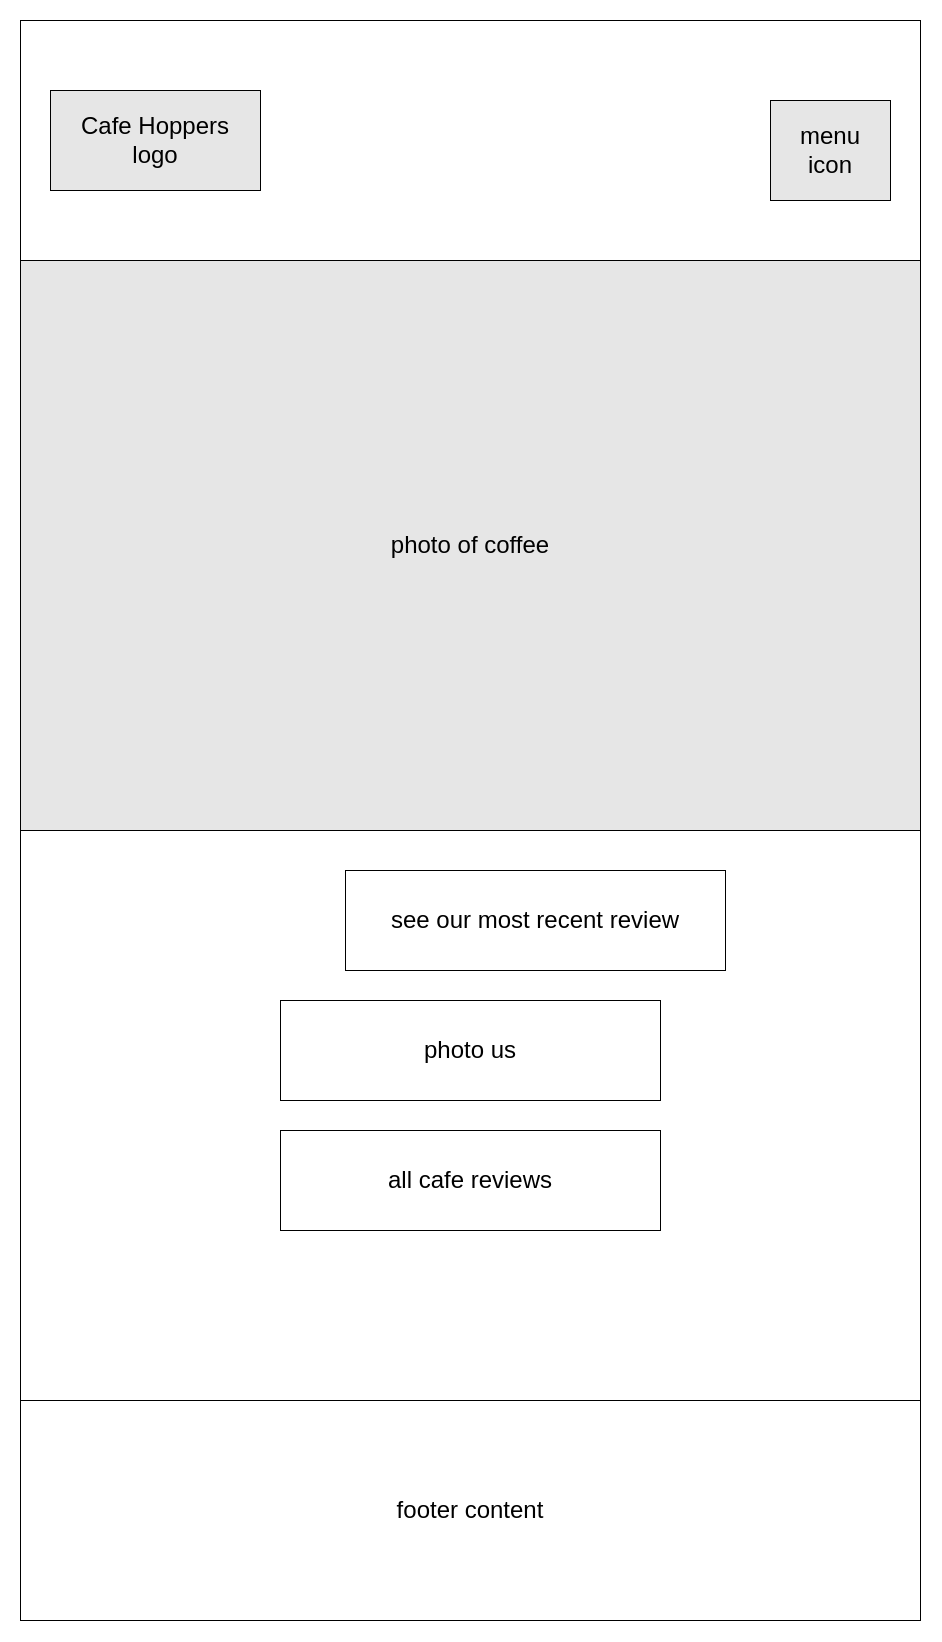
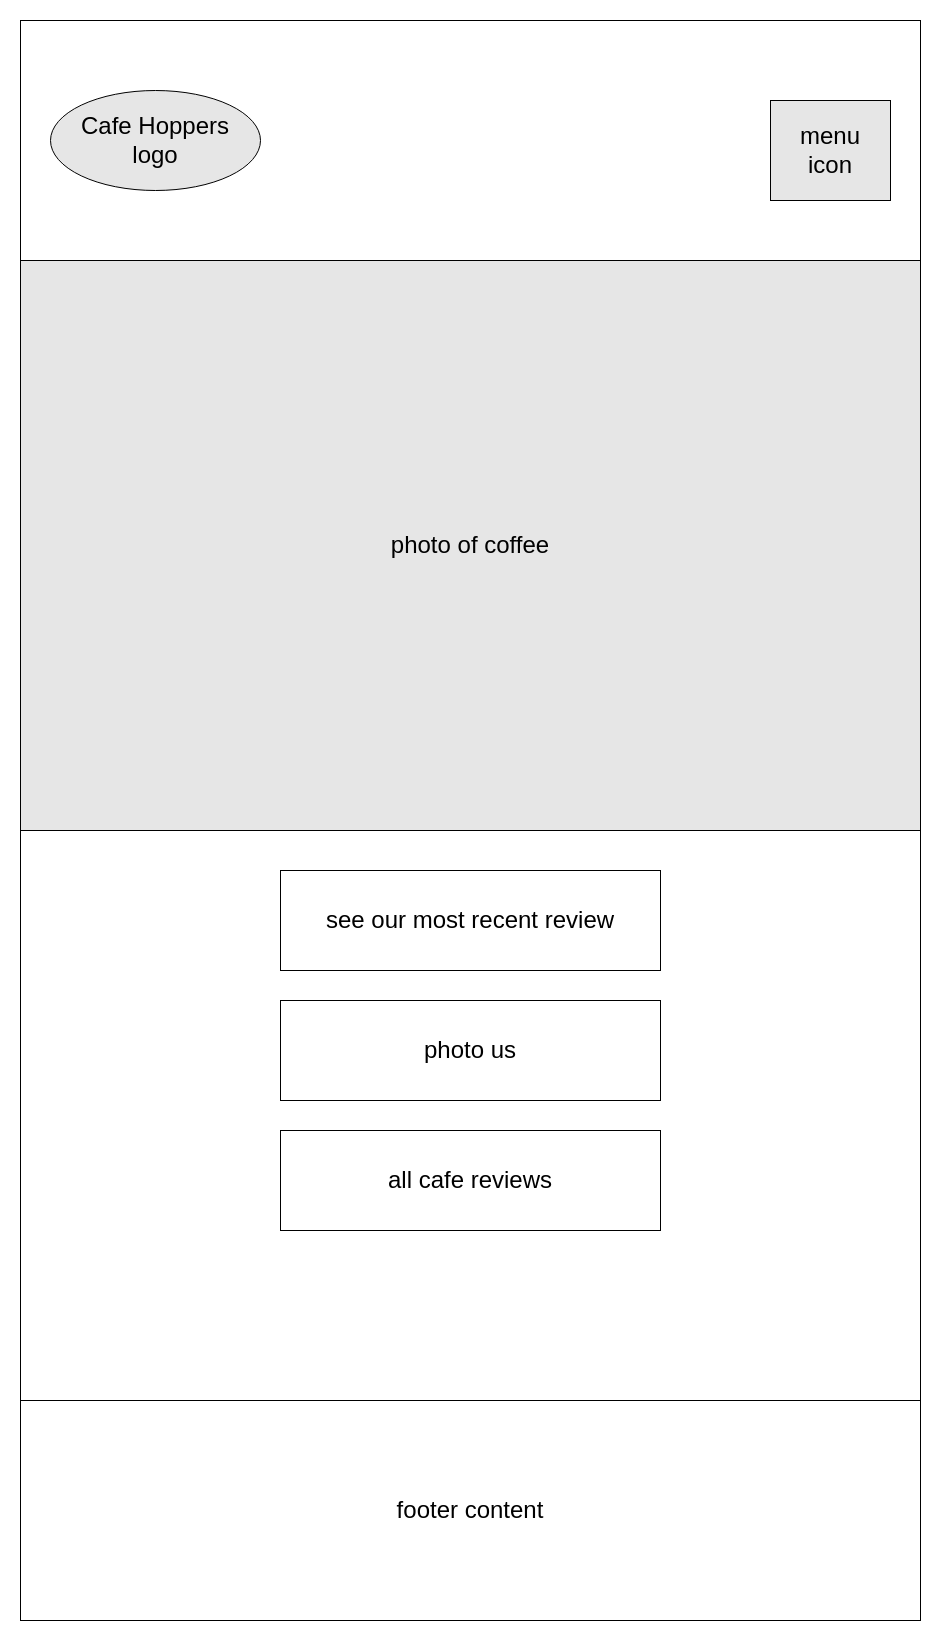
node "Cafe Hoppers logo": shape rectangle -> ellipse
node "see our most recent review": moved (536, 921) -> (471, 921)
